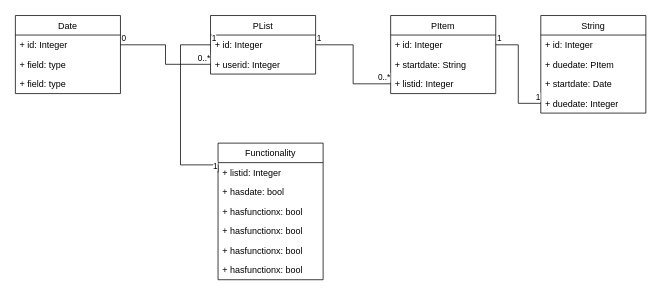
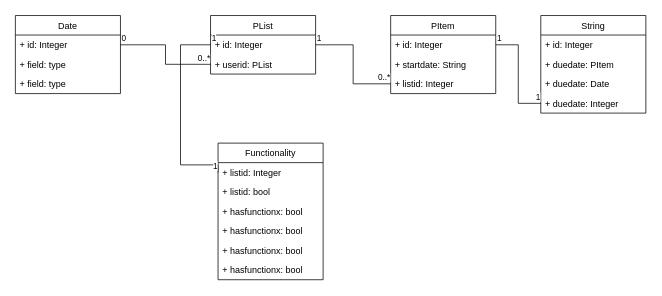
node "+ userid: Integer": label "+ userid: Integer" -> "+ userid: PList"
node "+ startdate: Date": label "+ startdate: Date" -> "+ duedate: Date"
node "+ hasdate: bool": label "+ hasdate: bool" -> "+ listid: bool"
